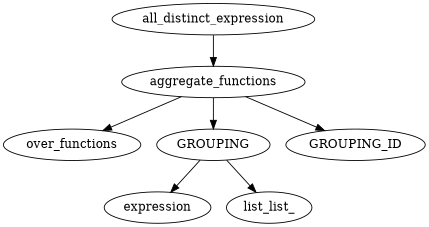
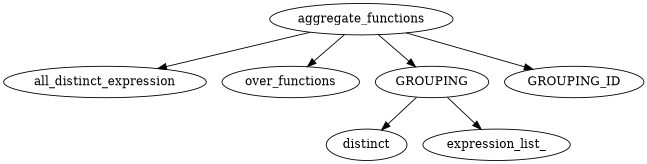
edge "all_distinct_expression" -> "aggregate_functions": reversed
node "expression": label "expression" -> "distinct"
node "list_list_": label "list_list_" -> "expression_list_"
